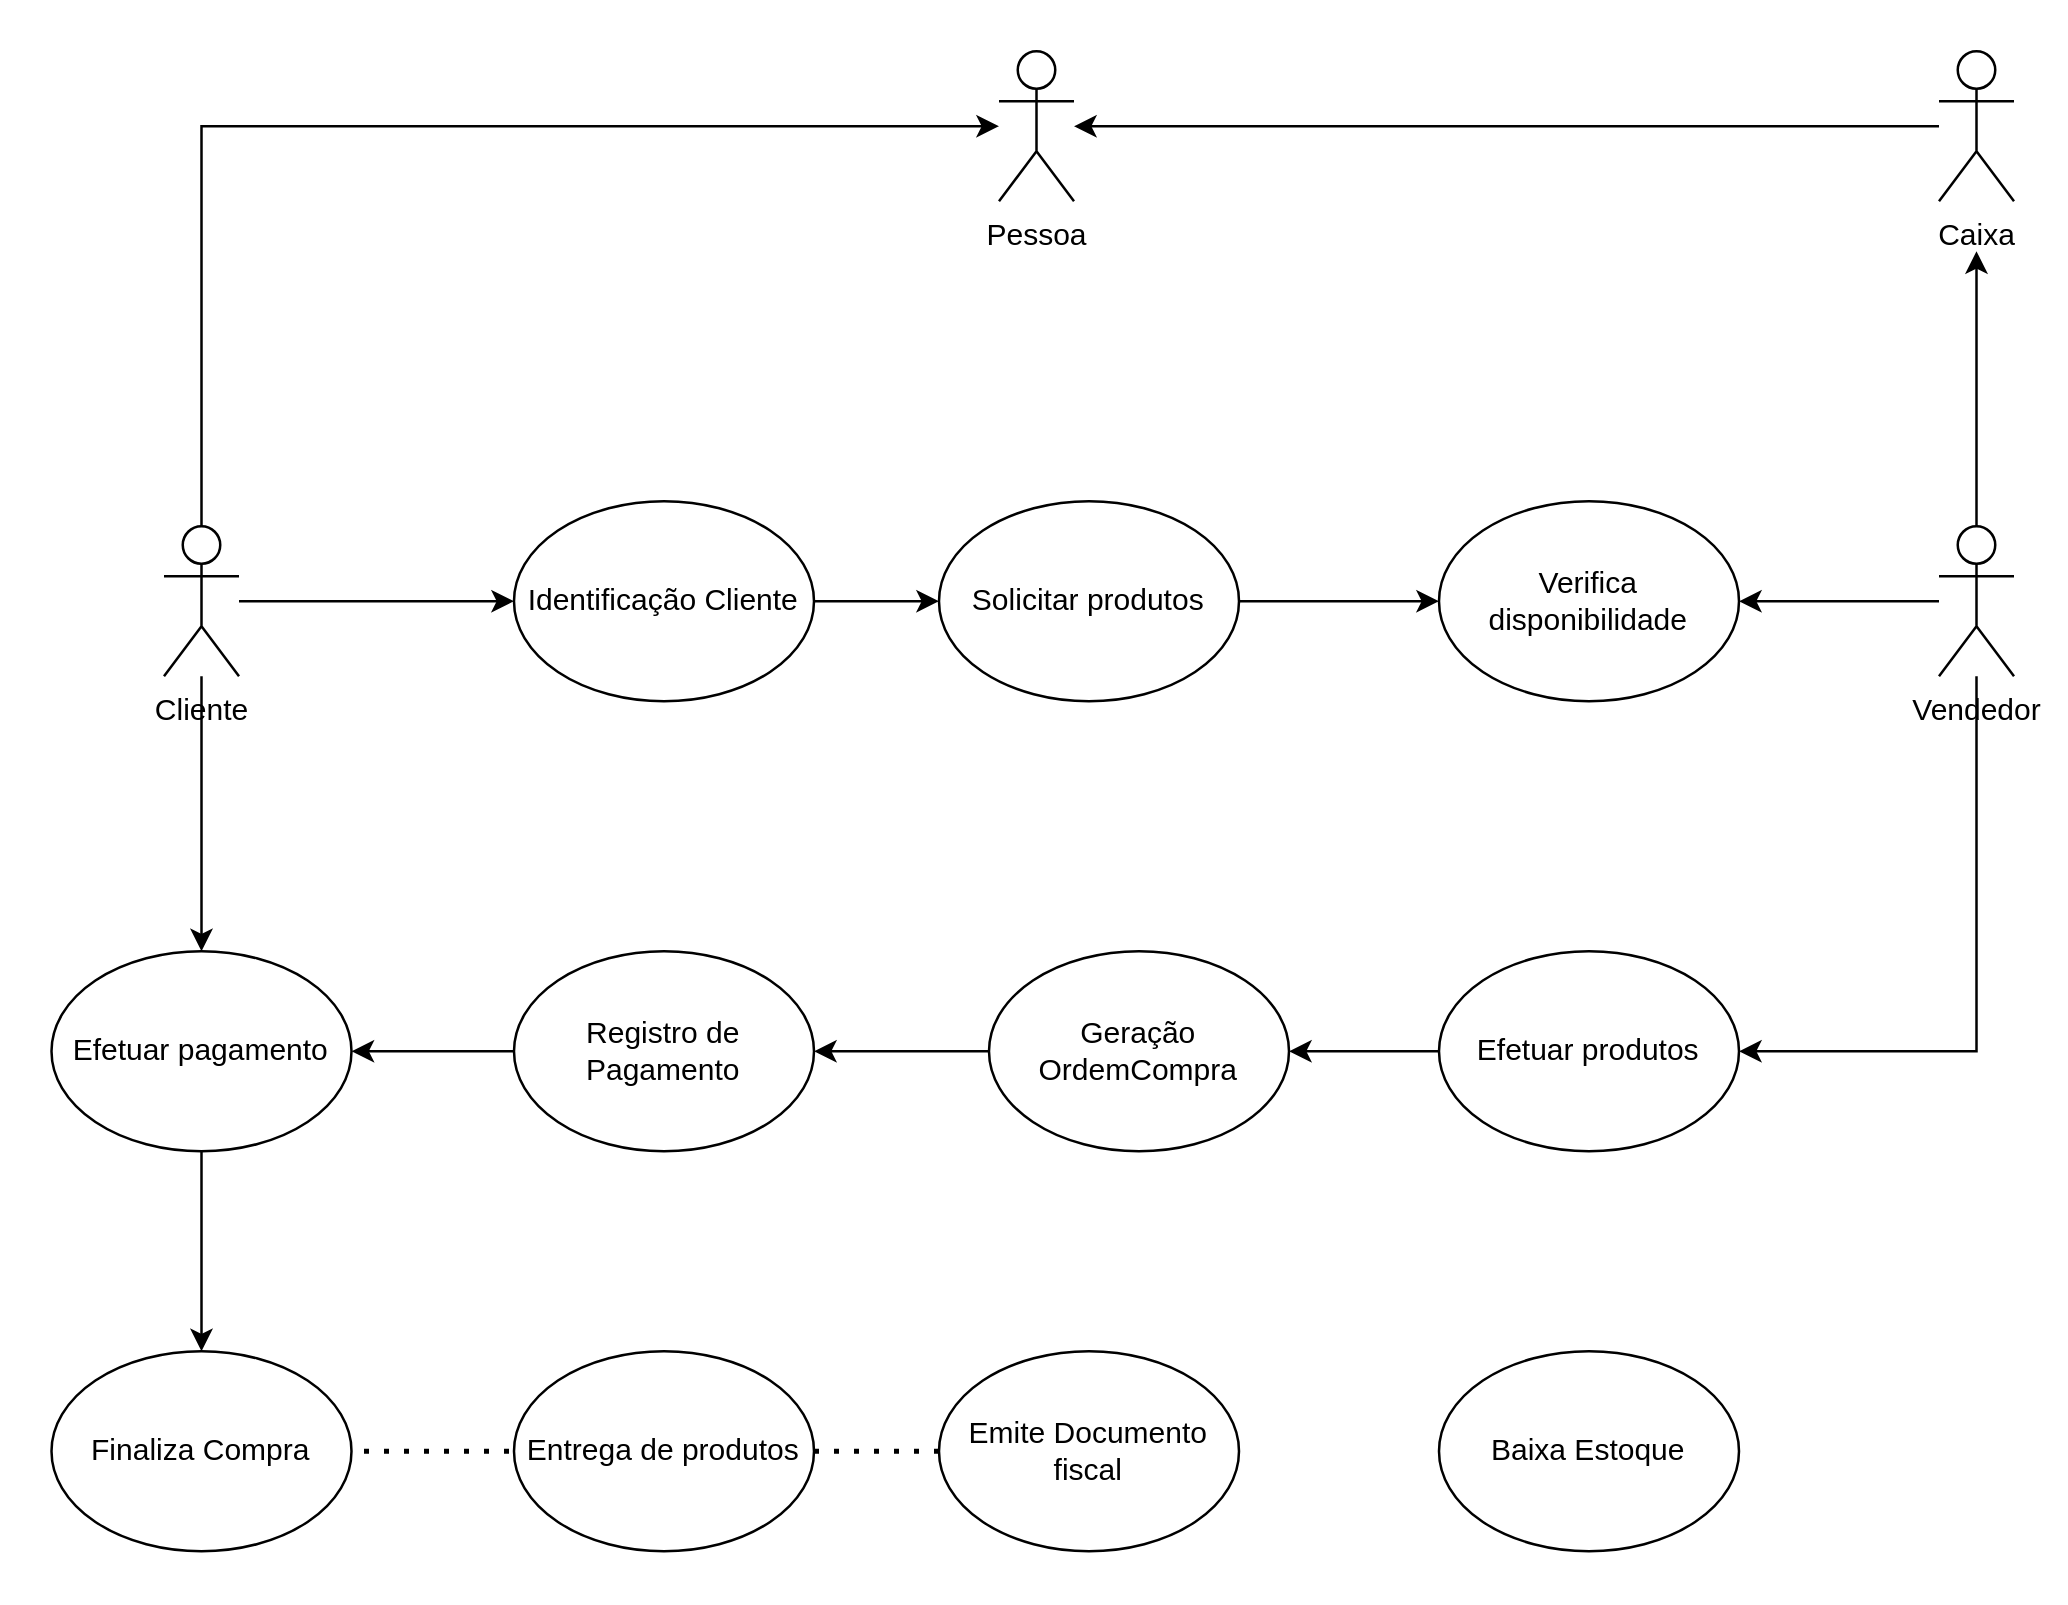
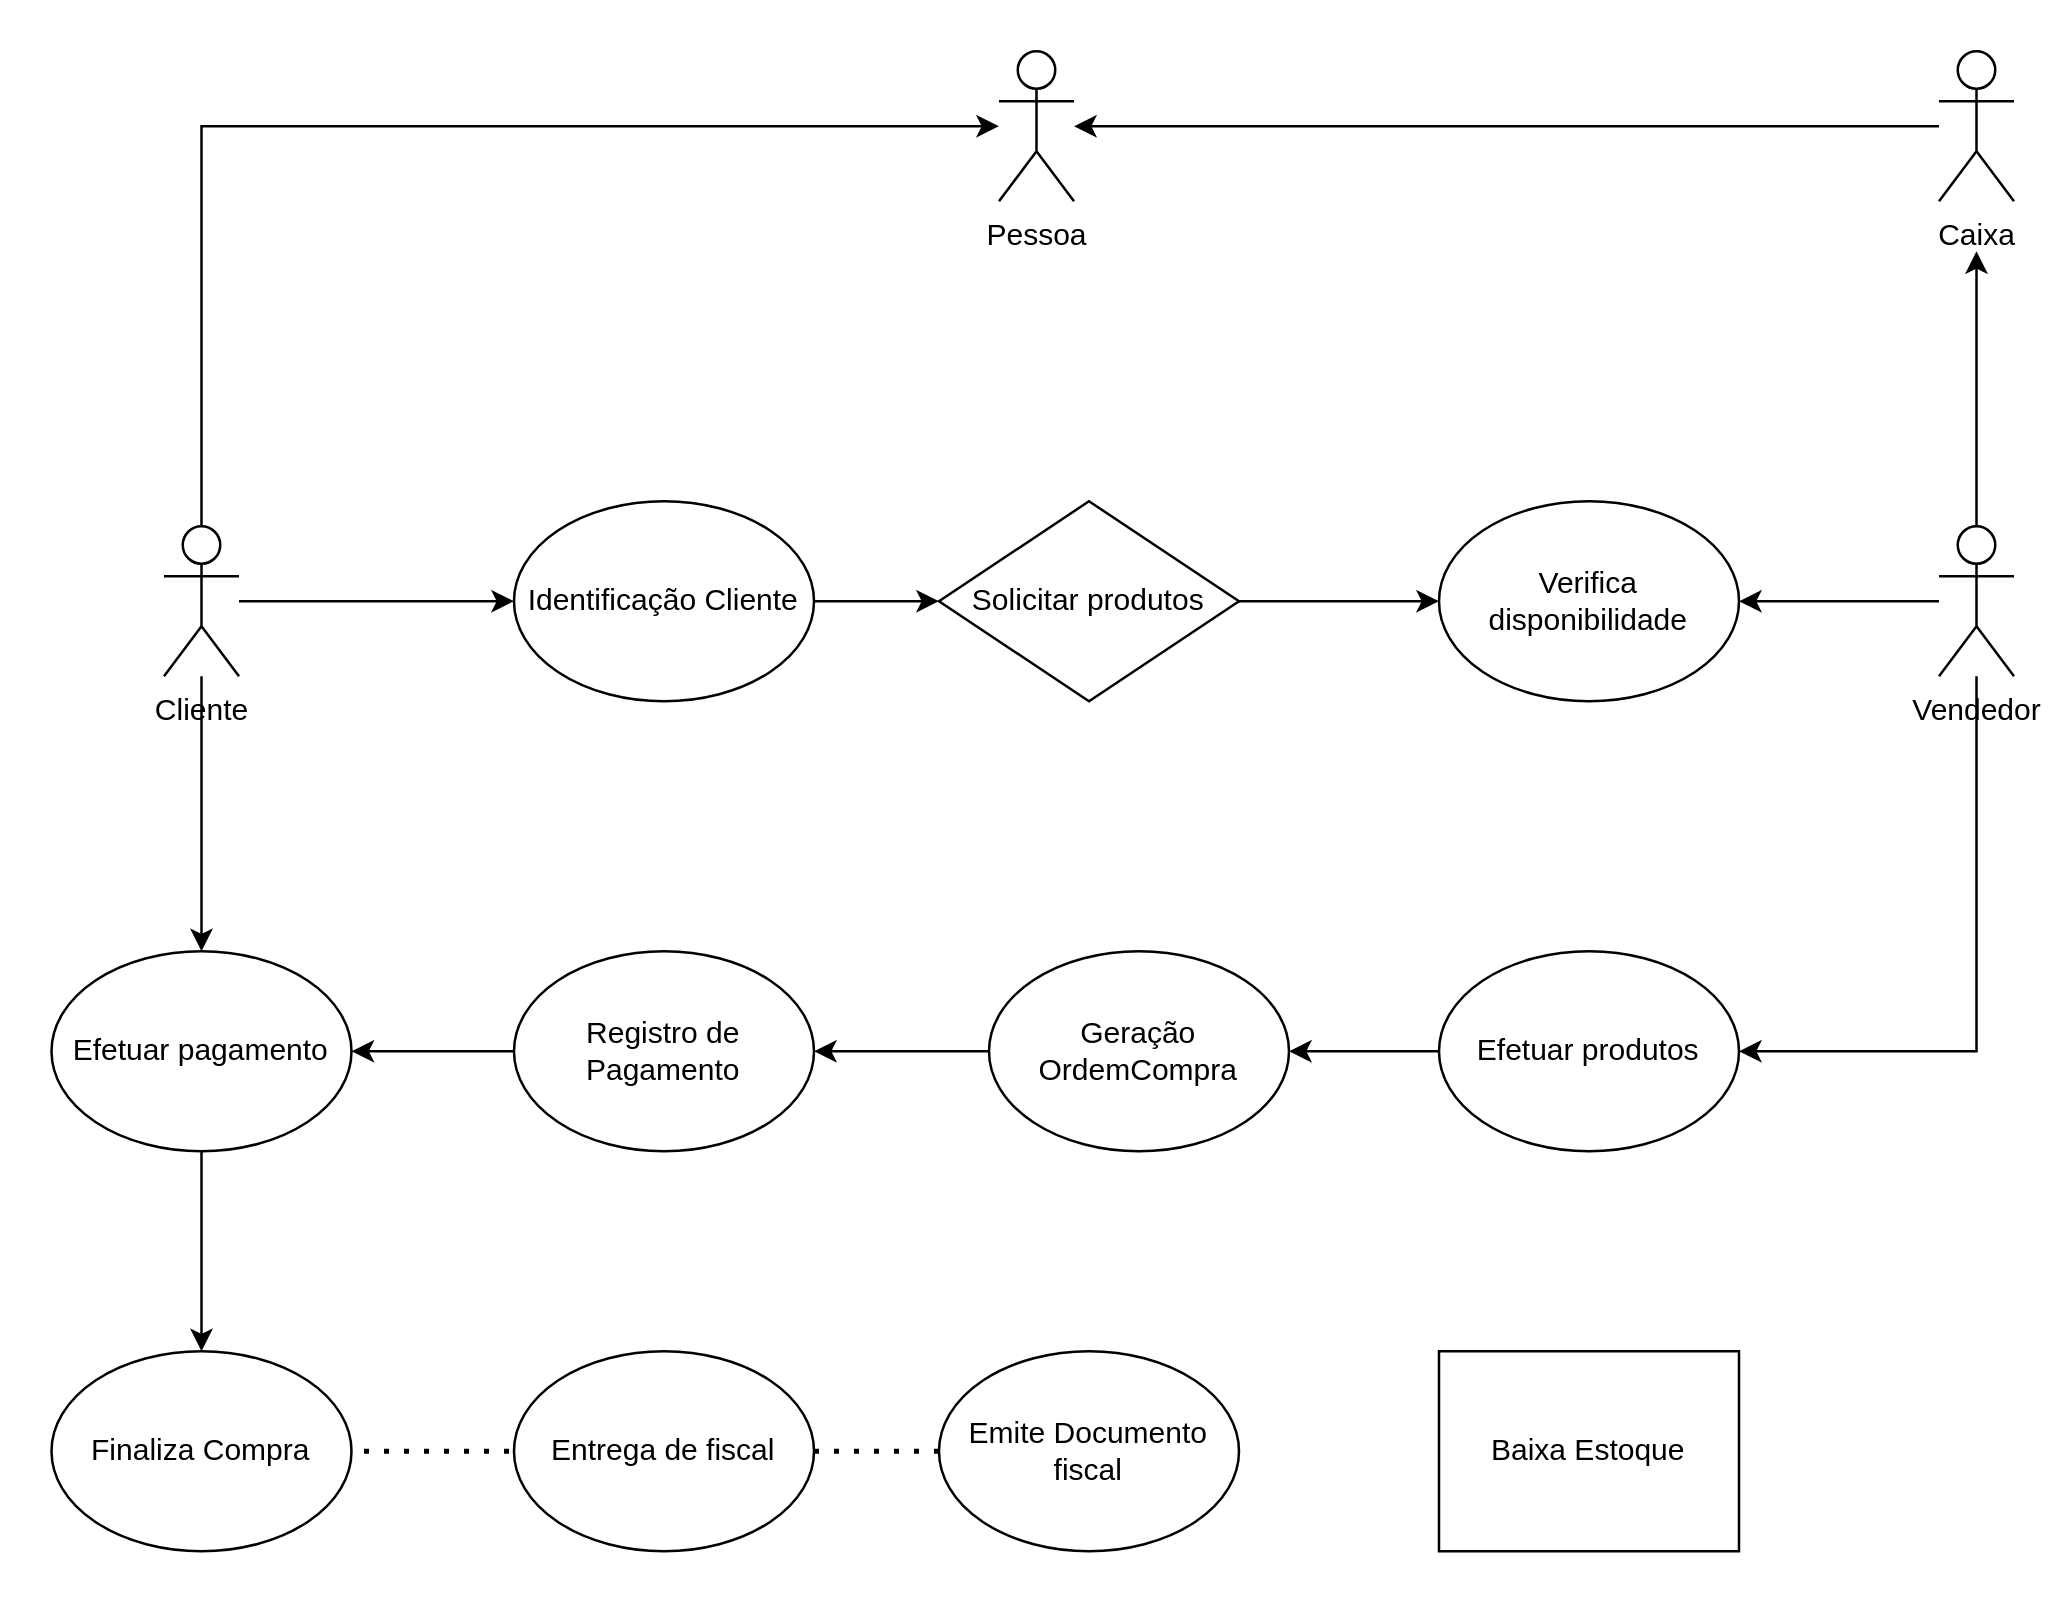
node "Solicitar produtos": shape ellipse -> diamond
node "Entrega de produtos": label "Entrega de produtos" -> "Entrega de fiscal"
node "Baixa Estoque": shape ellipse -> rectangle
